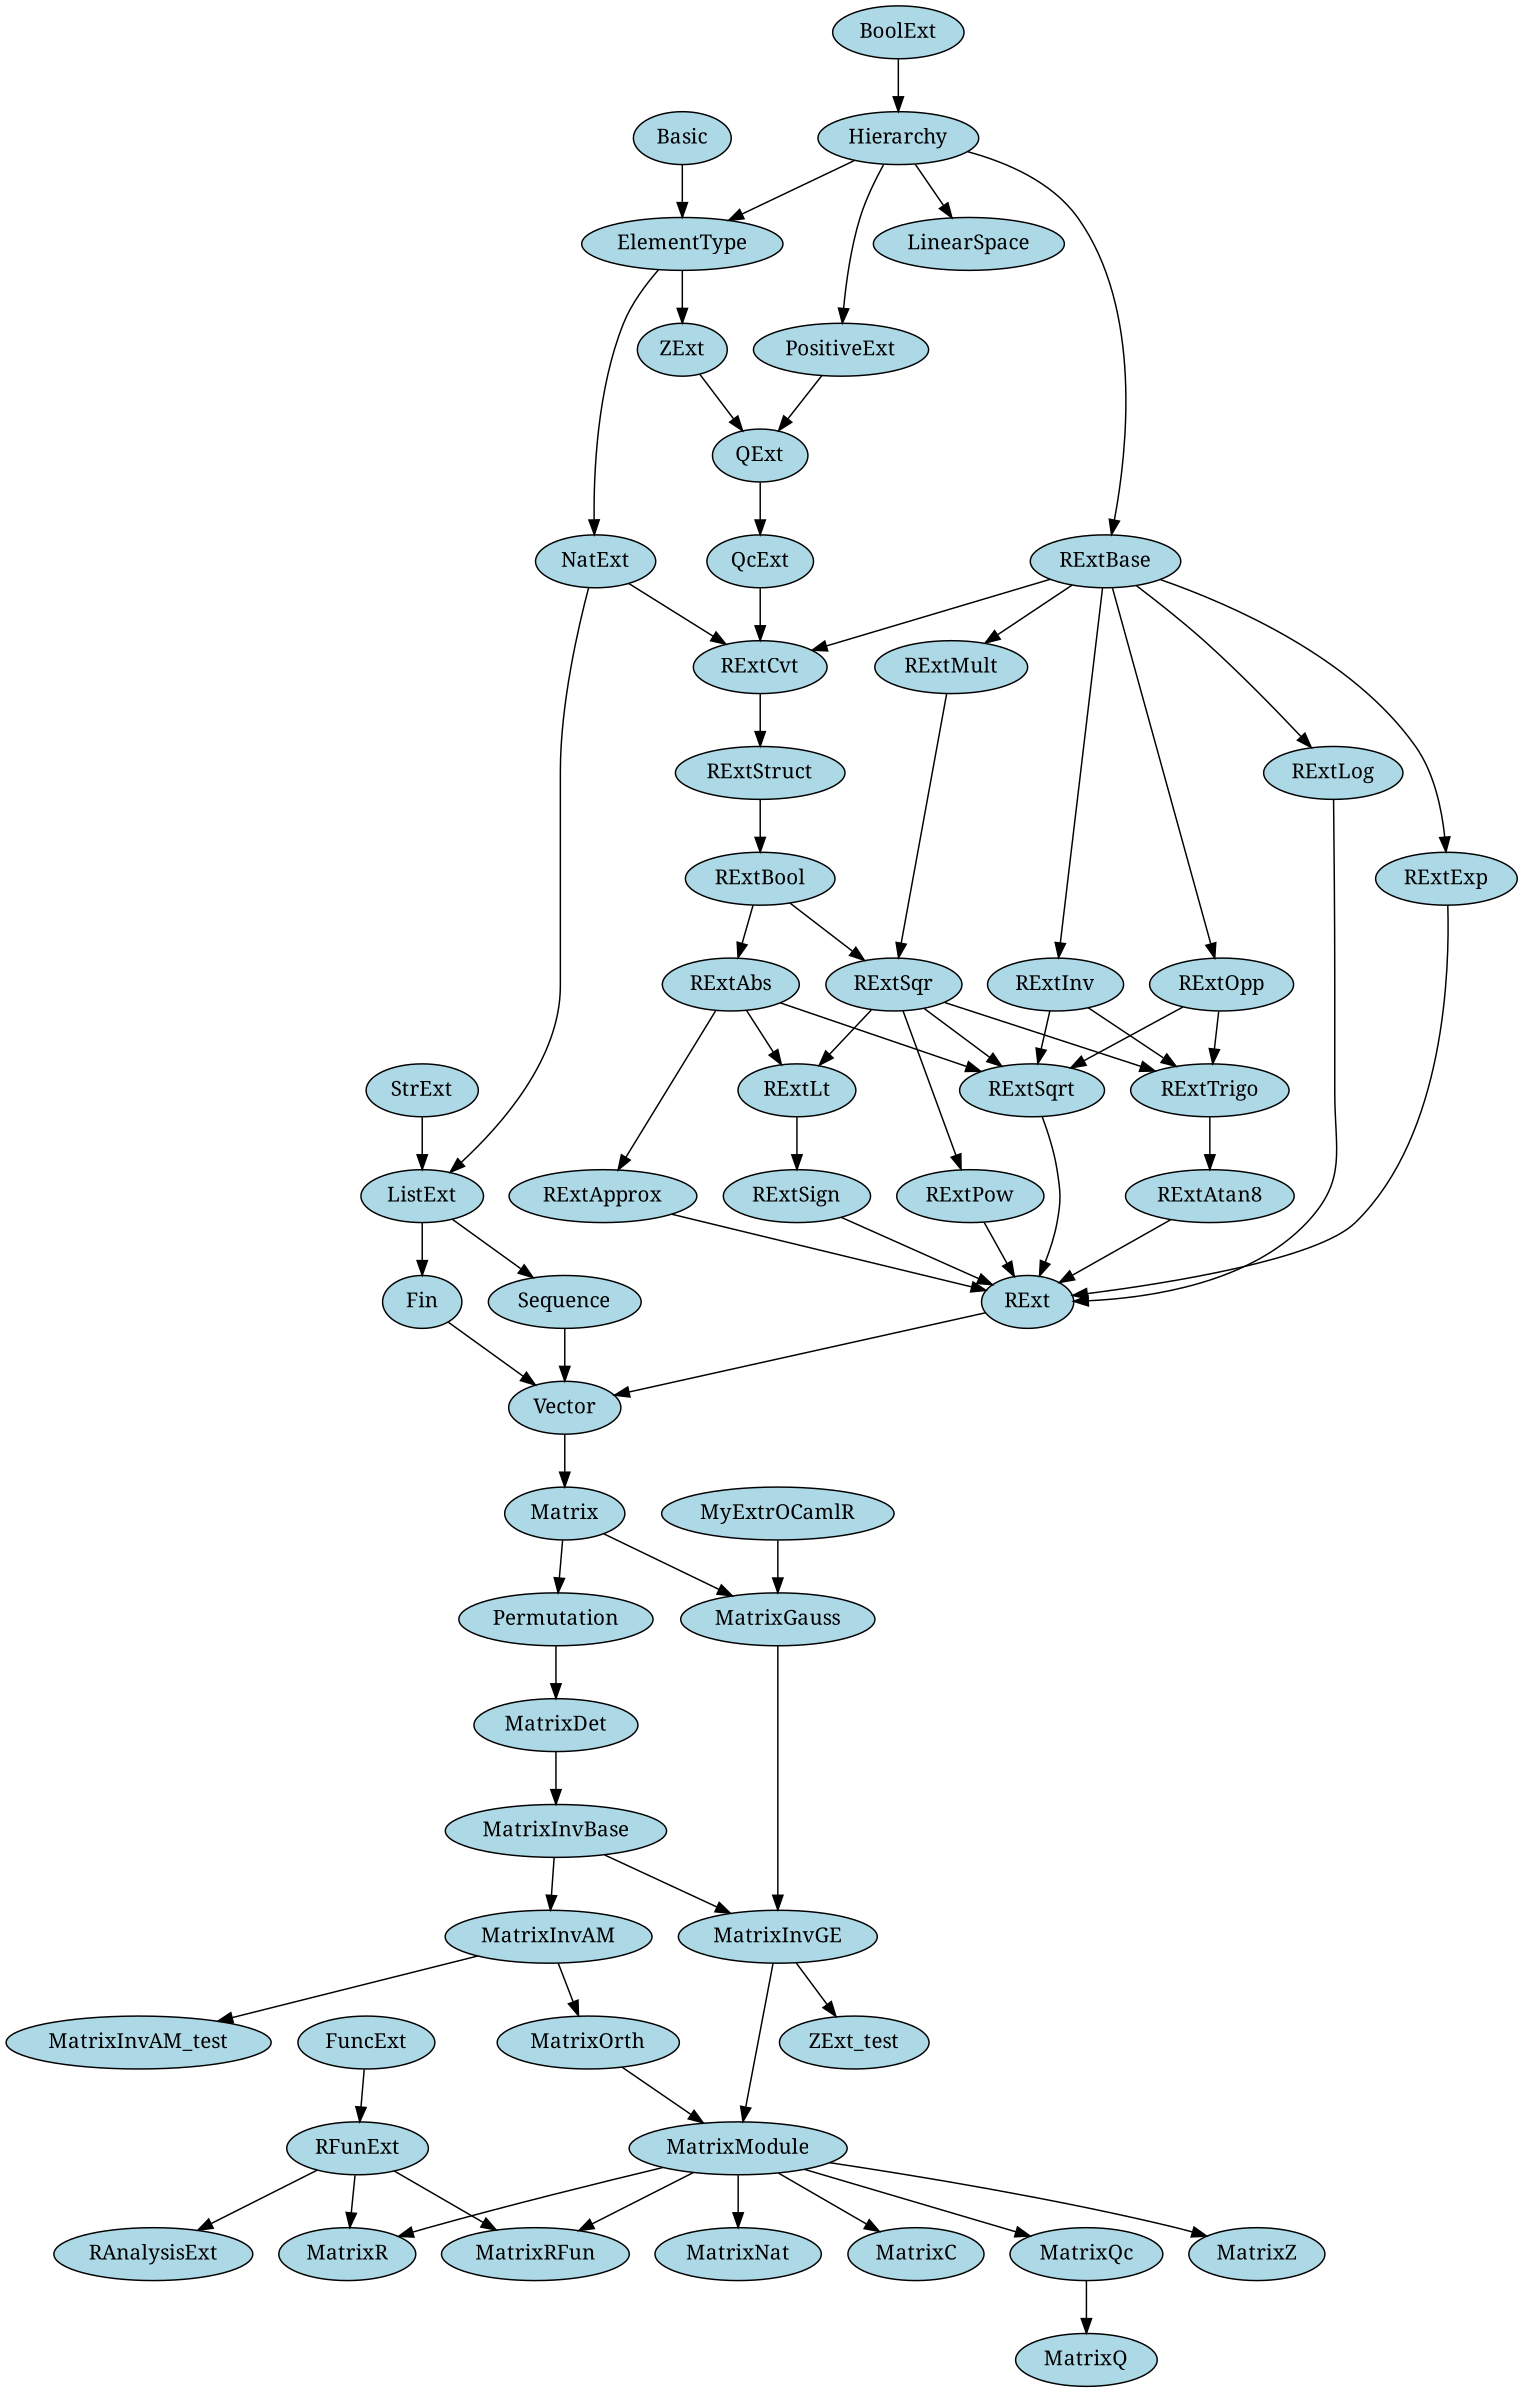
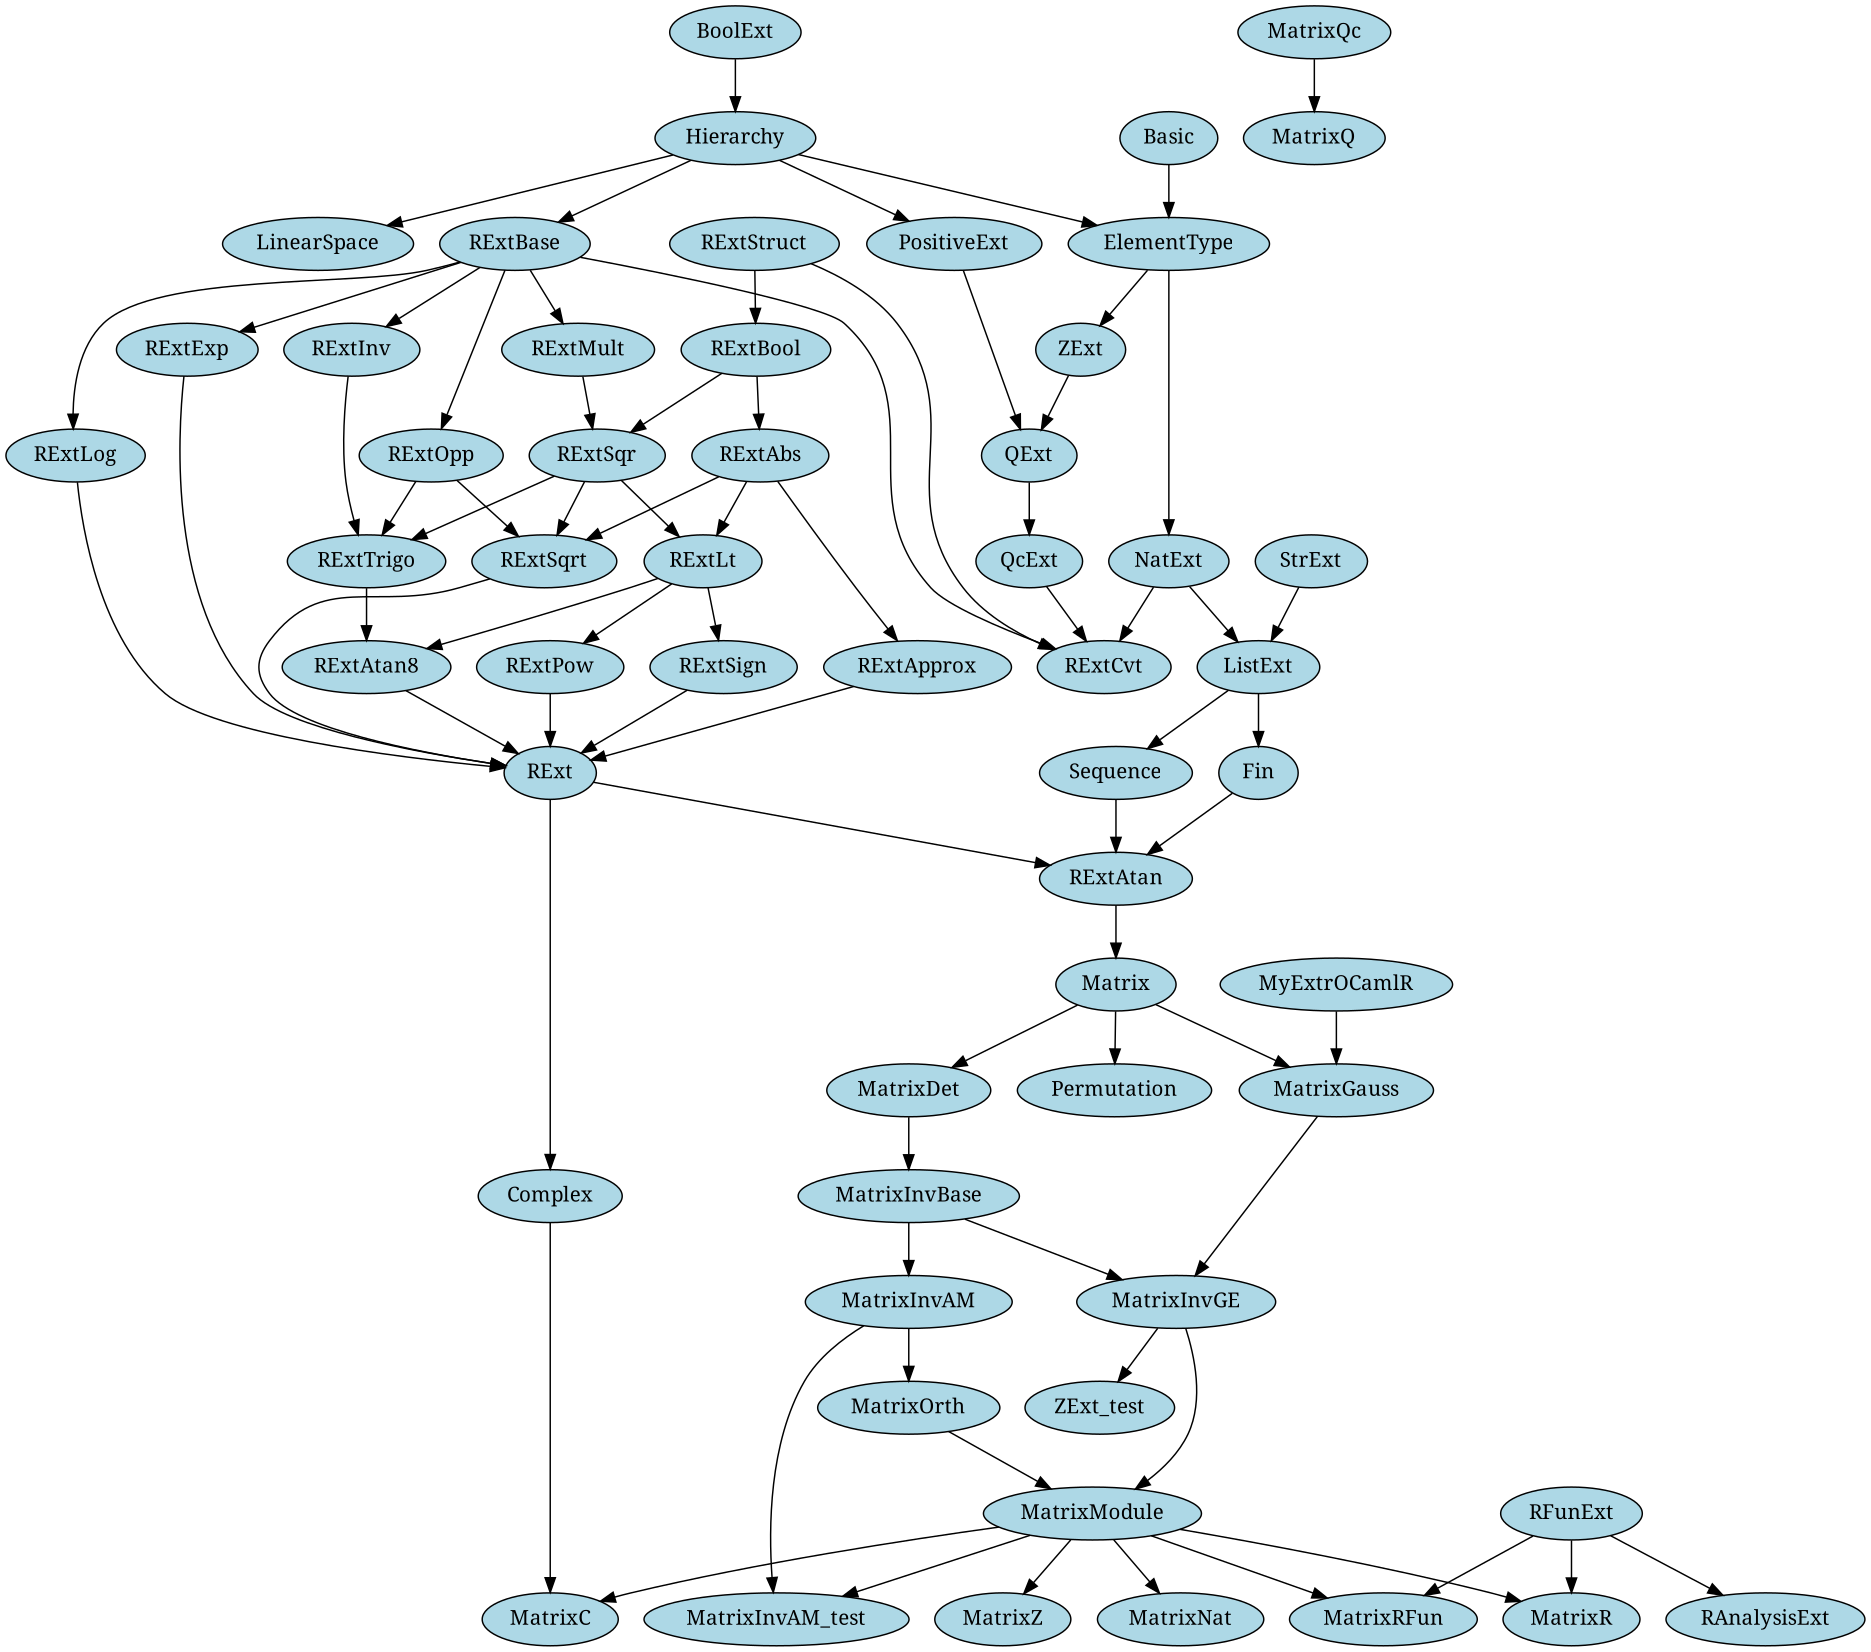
edge "RExtLt" -> "RExtAtan8": added
edge "RExtCvt" -> "RExtStruct": reversed
edge "RExtInv" -> "RExtSqrt": removed
edge "RExtSqr" -> "RExtPow": now "RExtLt" -> "RExtPow"
node "Complex": added
node "Vector": label "Vector" -> "RExtAtan"
edge "Permutation" -> "MatrixDet": now "Matrix" -> "MatrixDet"
node "FuncExt": removed
edge "MatrixModule" -> "MatrixQc": now "MatrixModule" -> "MatrixInvAM_test"
